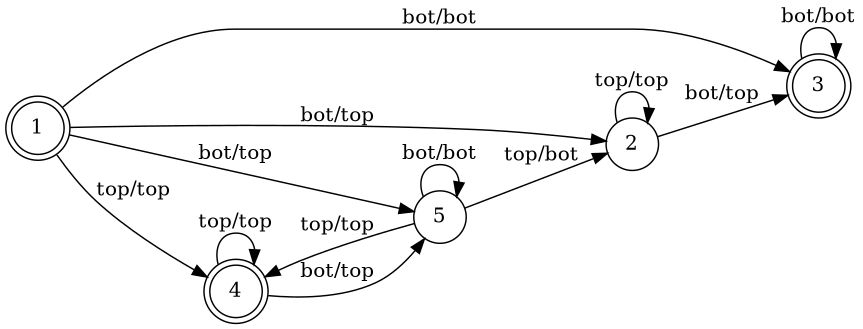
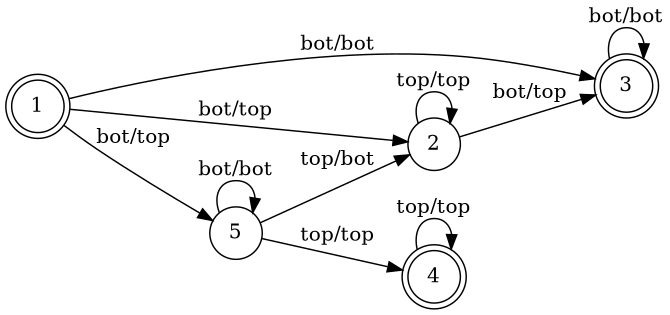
edge "1" -> "4": removed, label "top/top"
edge "4" -> "5": removed, label "bot/top"
